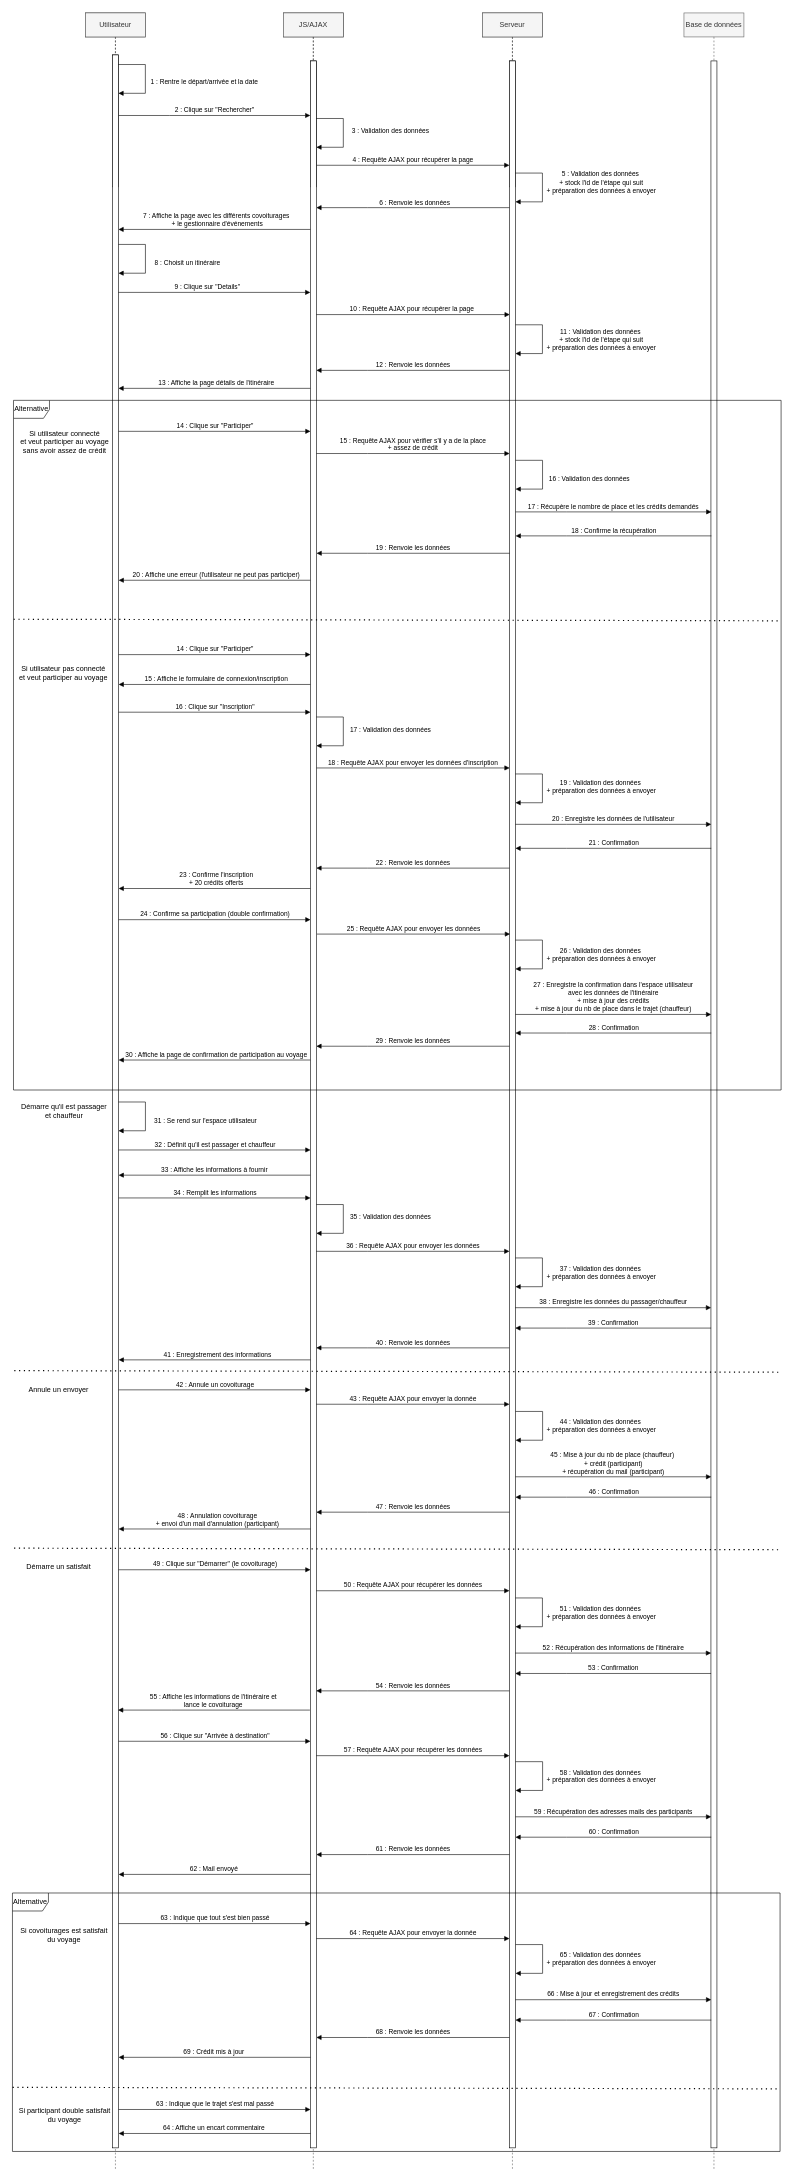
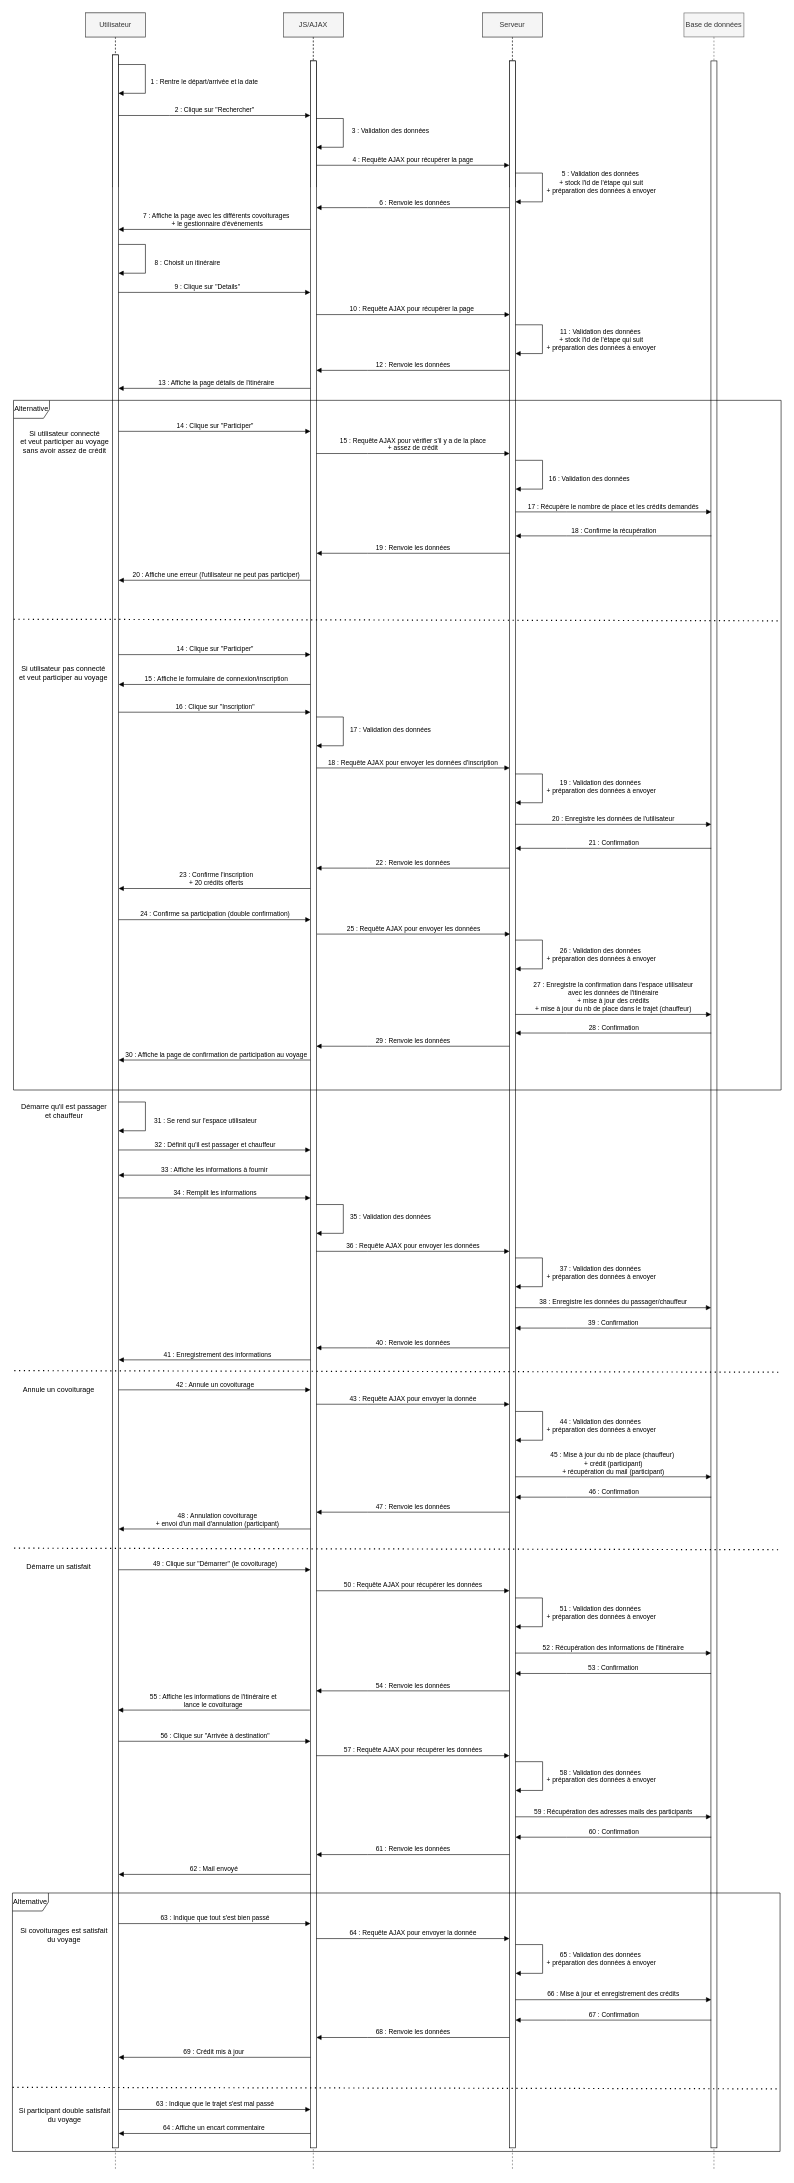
node "Annule un envoyer": label "Annule un envoyer" -> "Annule un covoiturage"
